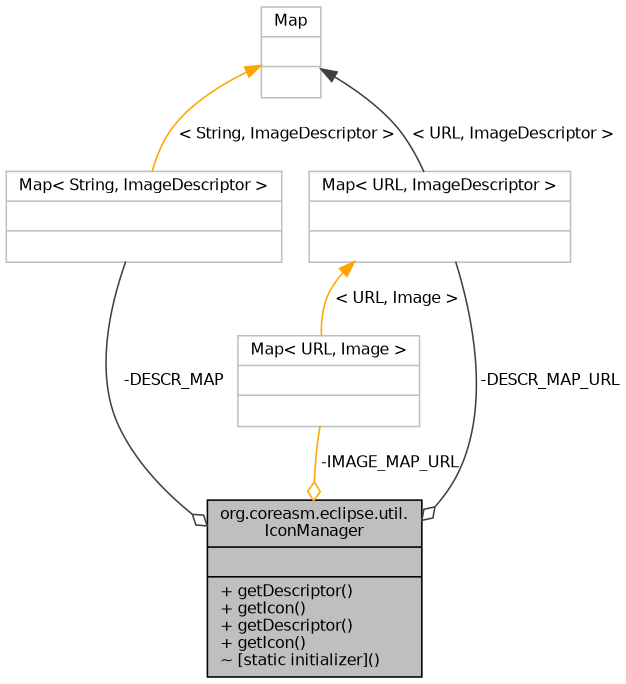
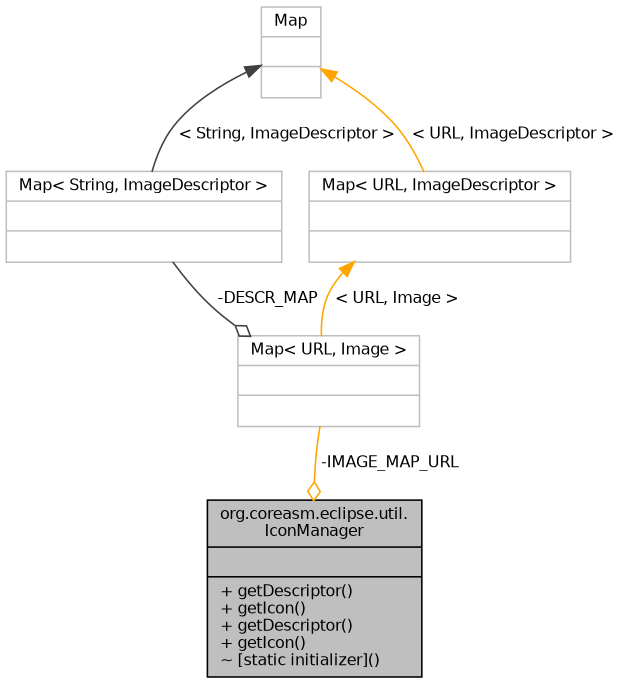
edge "Map< String, ImageDescriptor >" -> "Map": color orange -> grey25
edge "Map< URL, ImageDescriptor >" -> "Map": color grey25 -> orange
edge "Map< URL, ImageDescriptor >" -> "org.coreasm.eclipse.util.": removed, label "-DESCR_MAP_URL"
edge "Map< String, ImageDescriptor >" -> "org.coreasm.eclipse.util.": now "Map< String, ImageDescriptor >" -> "Map< URL, Image >"
